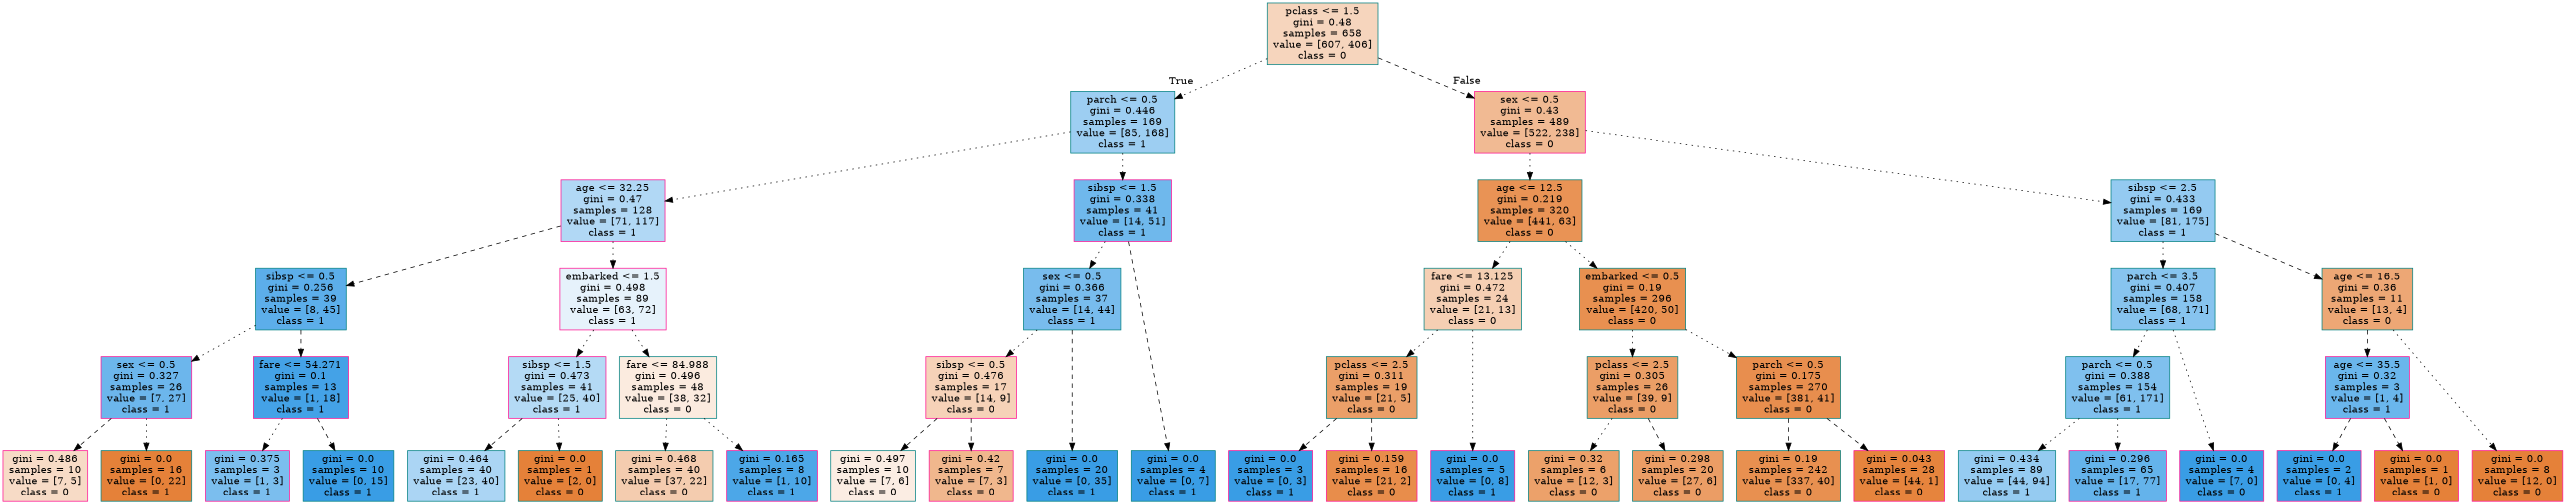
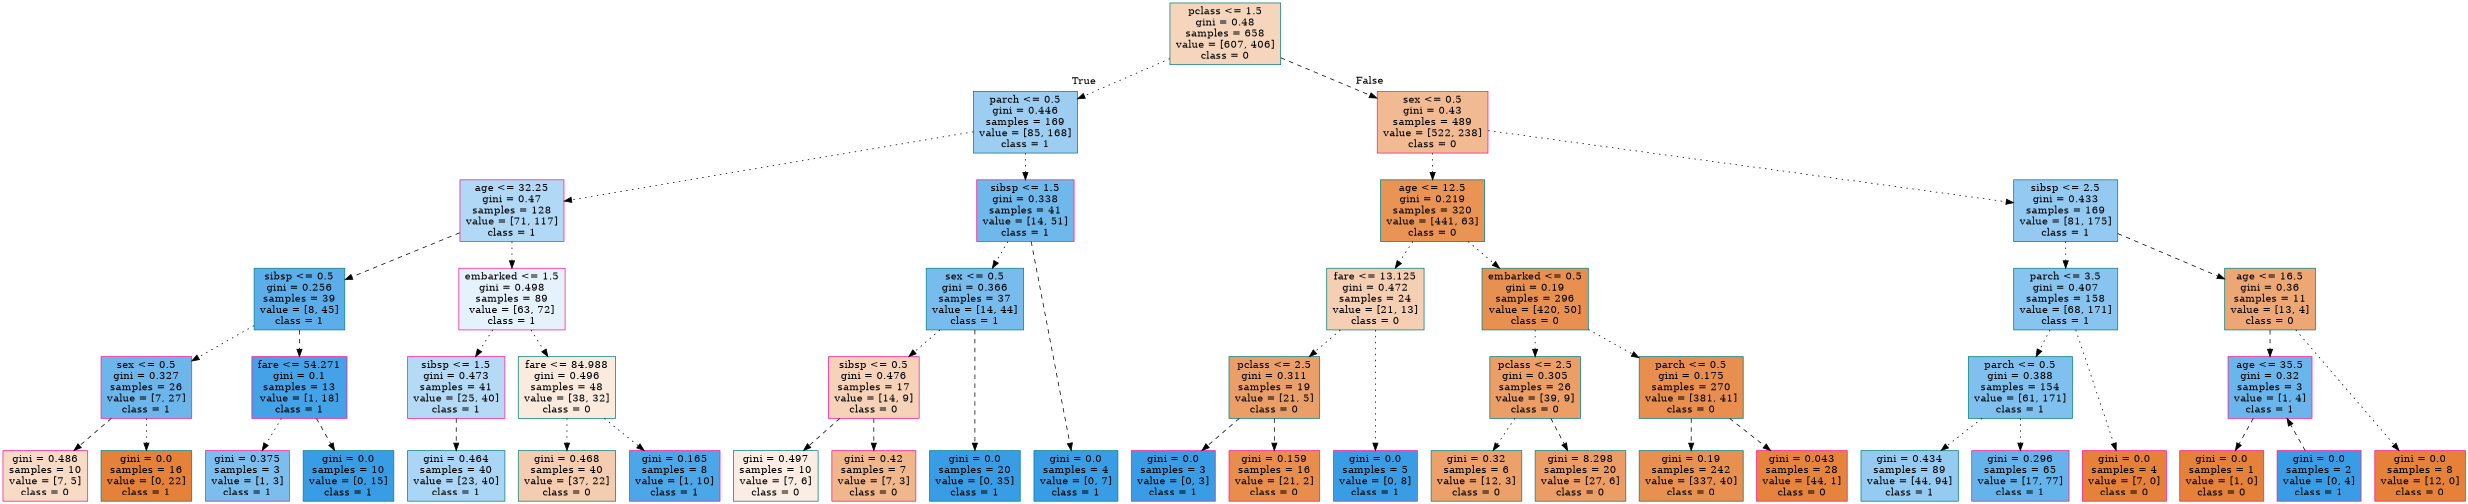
edge "age <= 35.5 gini = 0.32 samples = 3 value = [1, 4] class = 1" -> "gini = 0.0 samples = 2 value = [0, 4] class = 1": reversed
node "gini = 0.0 samples = 1 value = [2, 0] class = 0": removed
node "gini = 0.298 samples = 20 value = [27, 6] class = 0": label "gini = 0.298 samples = 20 value = [27, 6] class = 0" -> "gini = 8.298 samples = 20 value = [27, 6] class = 0"
node "gini = 0.0 samples = 4 value = [7, 0] class = 0": fillcolor #399de5ff -> #e58139ff
